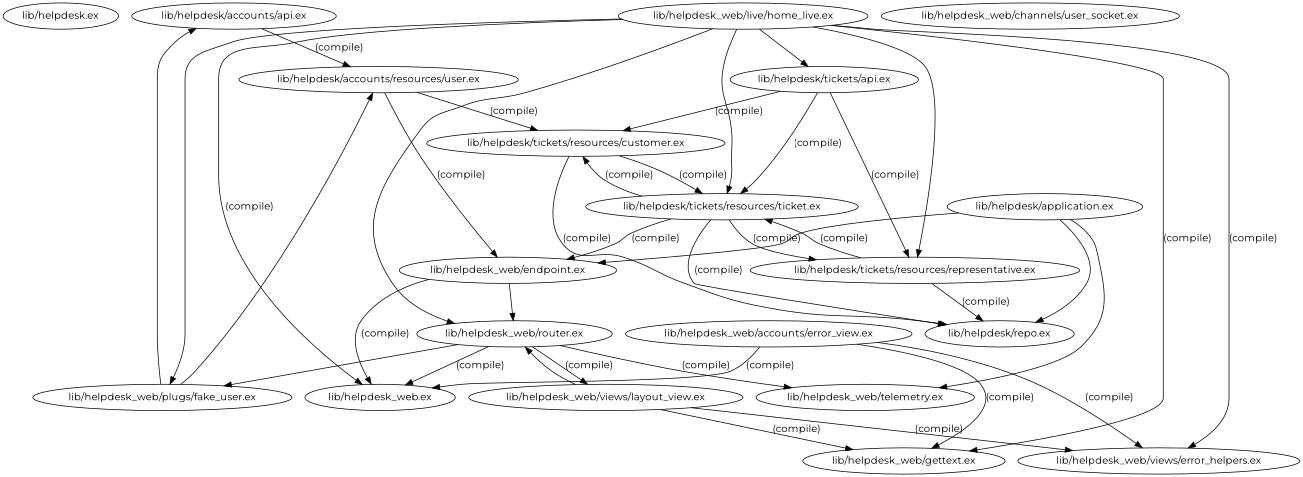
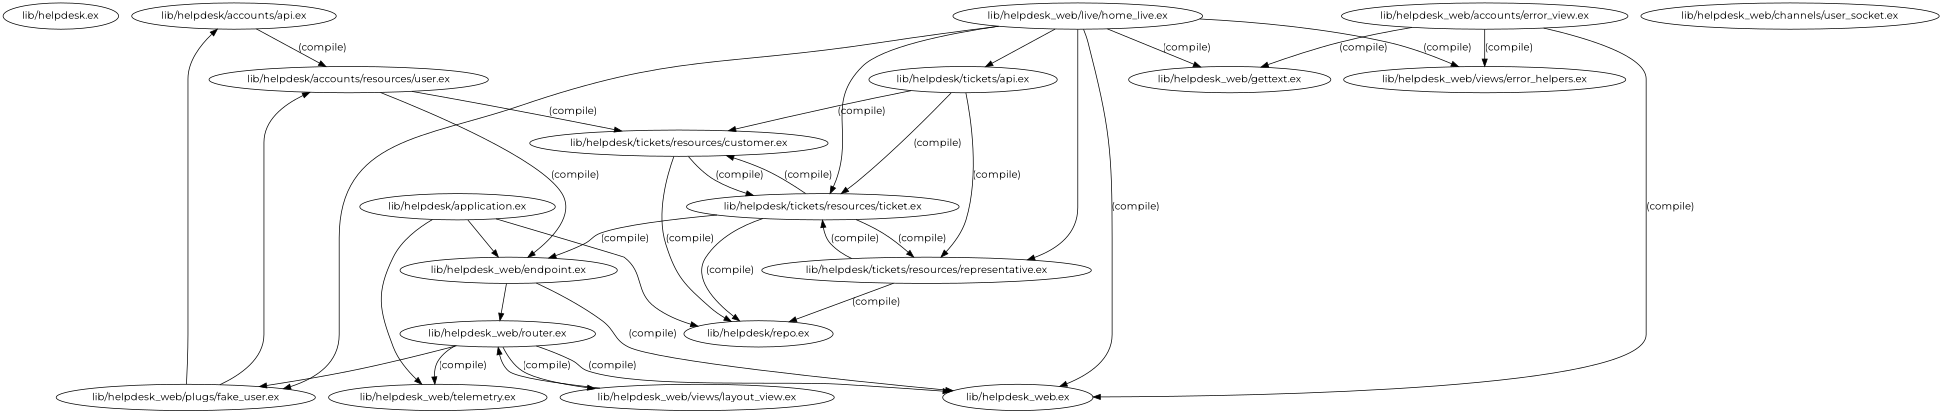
edge "lib/helpdesk_web/live/home_live.ex" -> "lib/helpdesk_web/router.ex": removed
edge "lib/helpdesk_web/views/layout_view.ex" -> "lib/helpdesk_web/gettext.ex": removed, label "(compile)"
edge "lib/helpdesk_web/views/layout_view.ex" -> "lib/helpdesk_web/views/error_helpers.ex": removed, label "(compile)"
